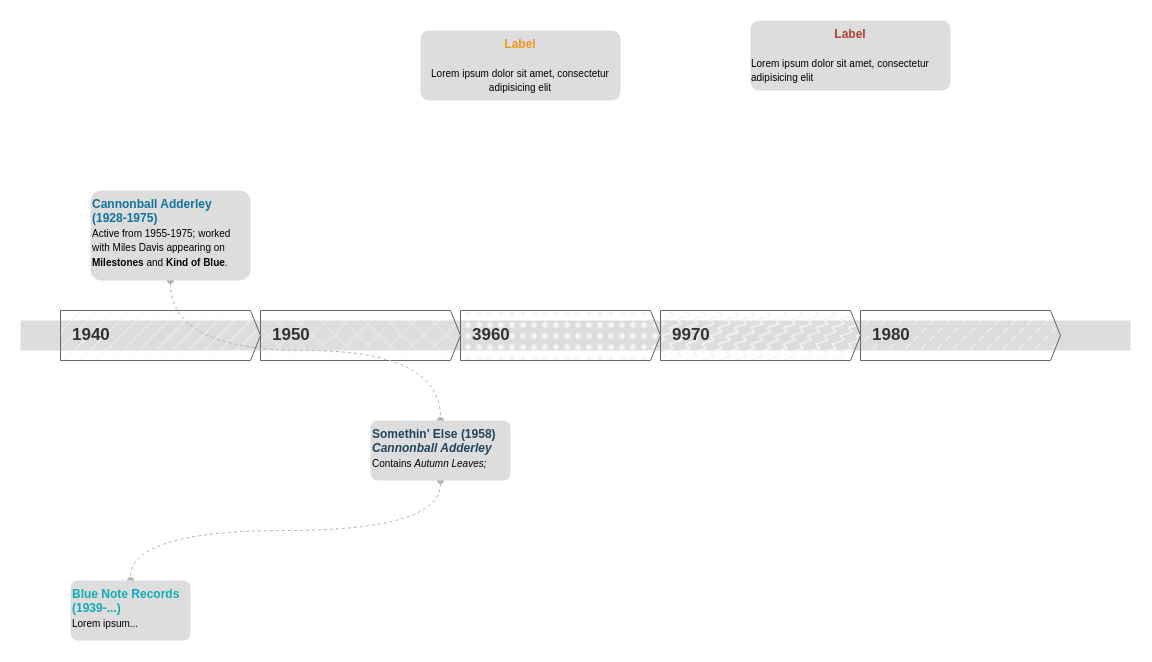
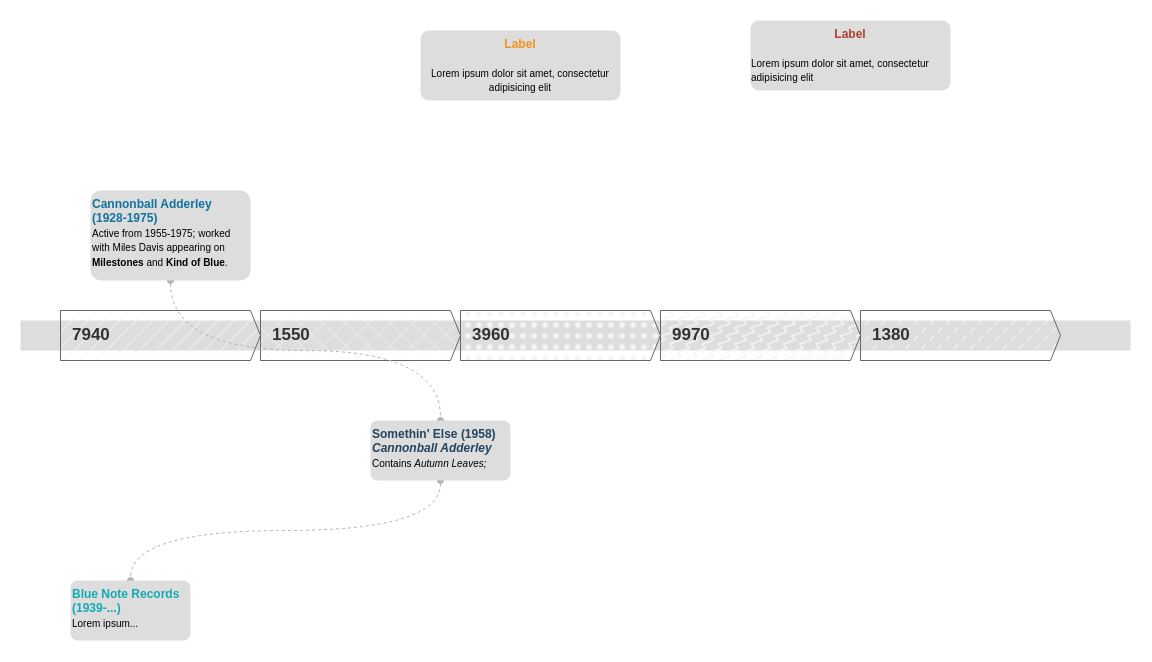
node "1940": label "1940" -> "7940"
node "1950": label "1950" -> "1550"
node "1980": label "1980" -> "1380"
